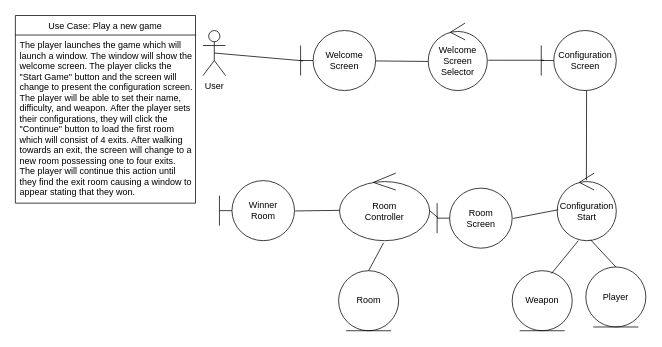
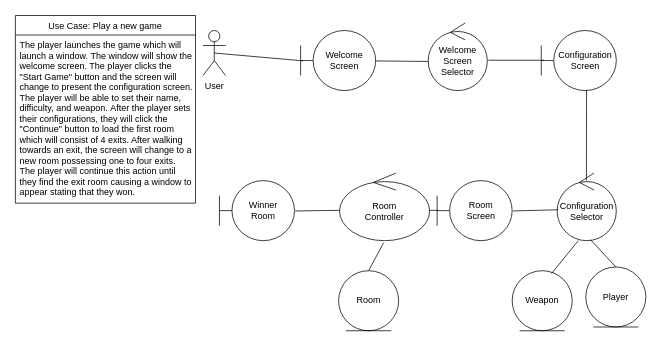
node "Configuration Start": label "Configuration Start" -> "Configuration Selector"
node "Room Screen": moved (474, 218) -> (474, 210)
